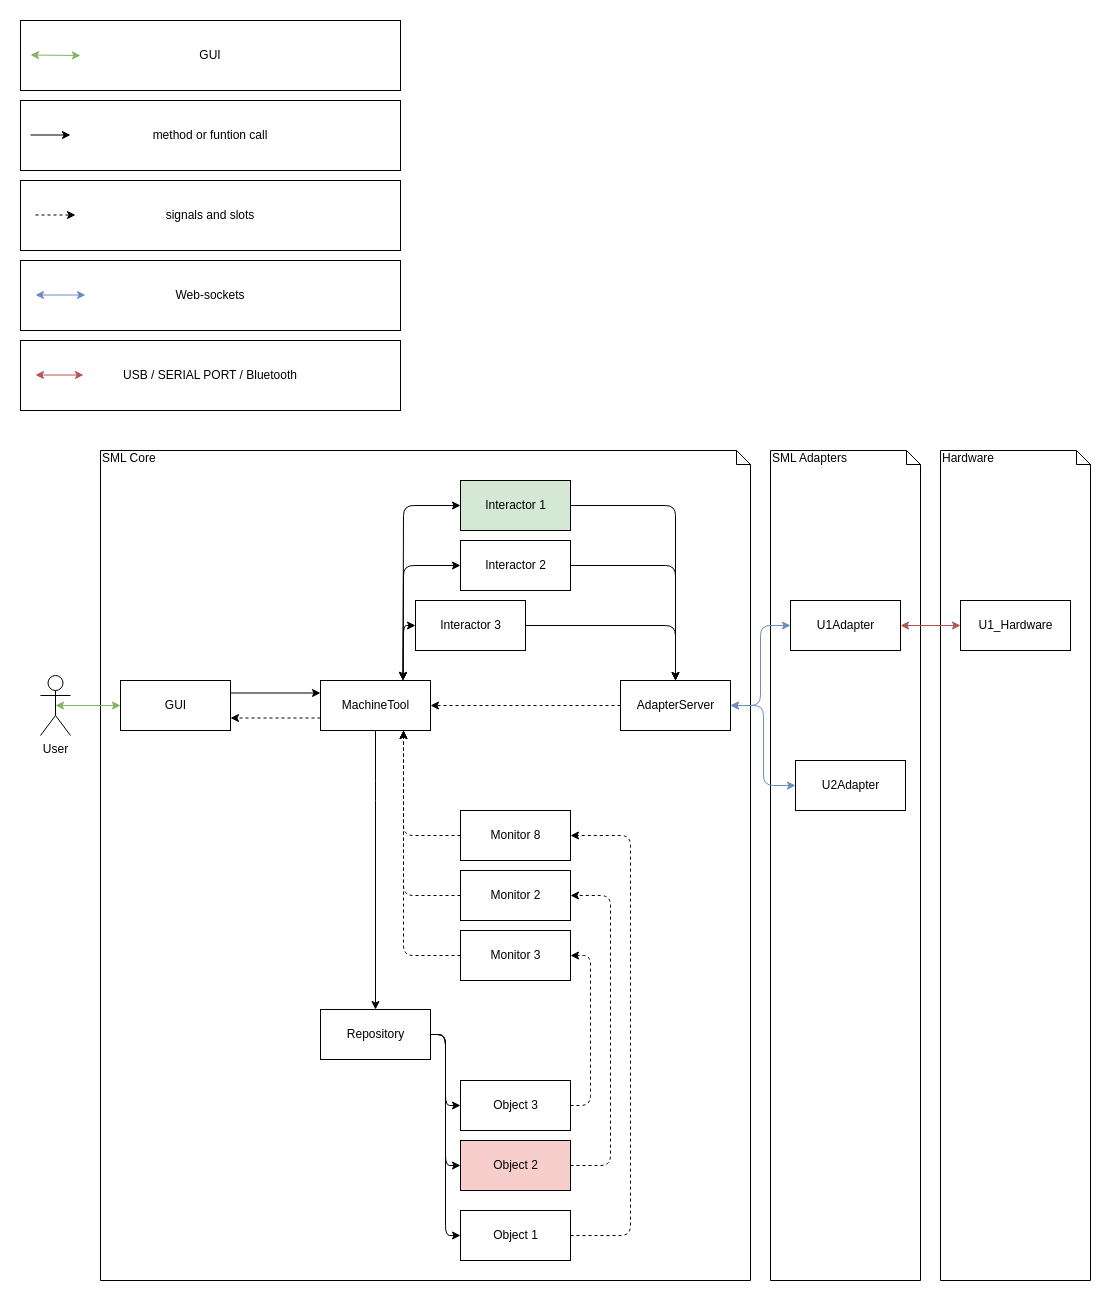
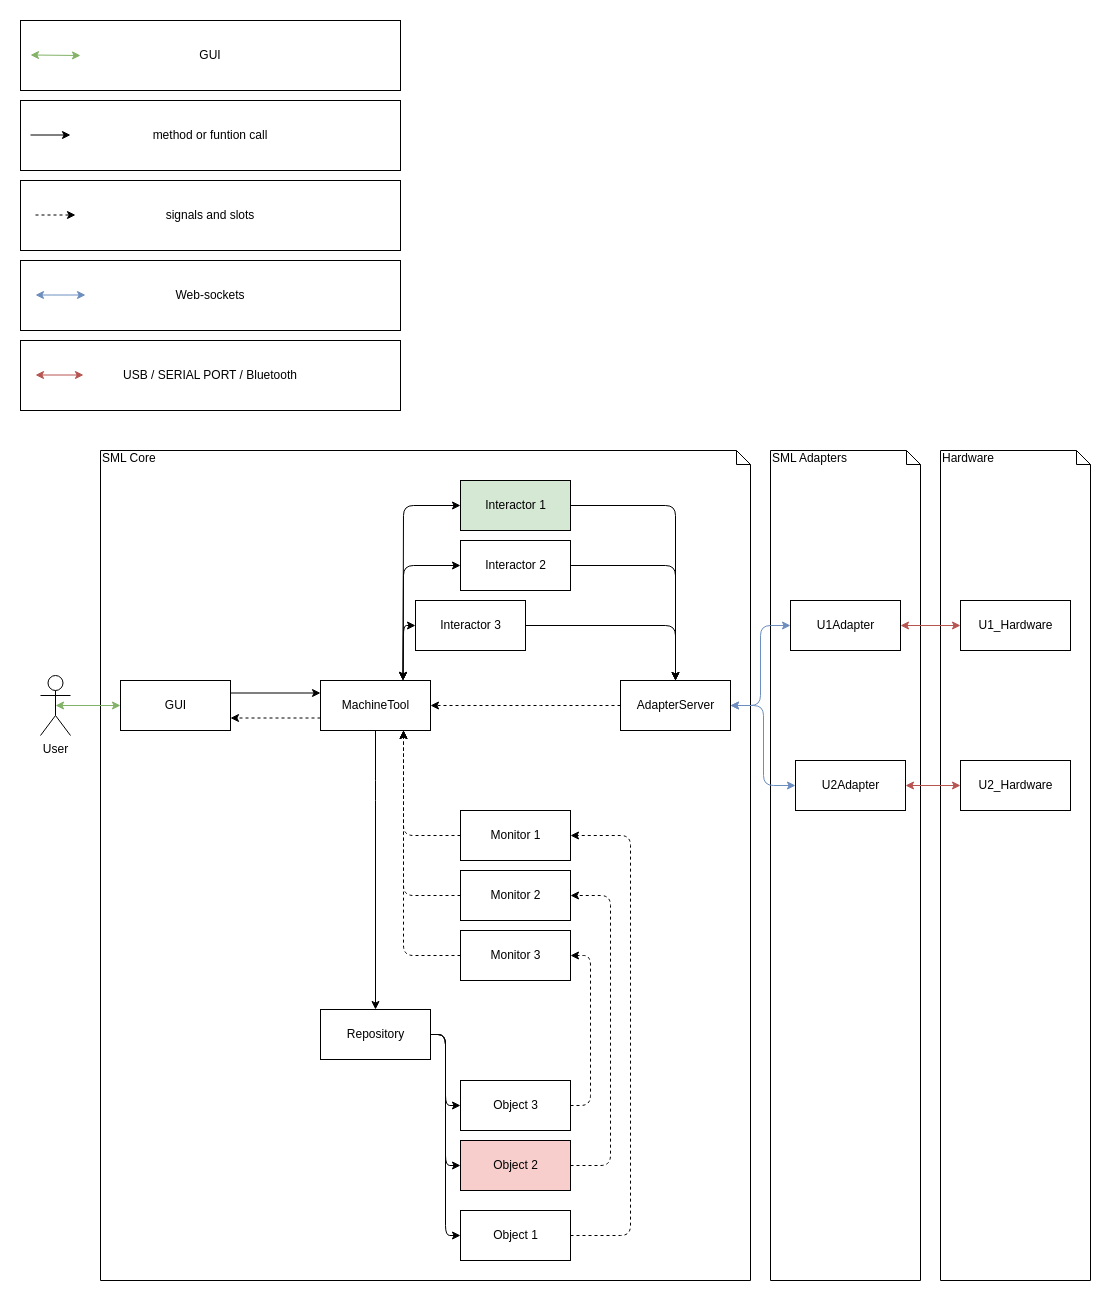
edge "U2Adapter" -- "U2_Hardware": added
node "U2_Hardware": added
node "Monitor 8": label "Monitor 8" -> "Monitor 1"
